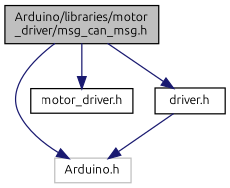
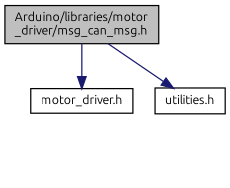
node "driver.h": label "driver.h" -> "utilities.h"
node "Arduino.h": removed
